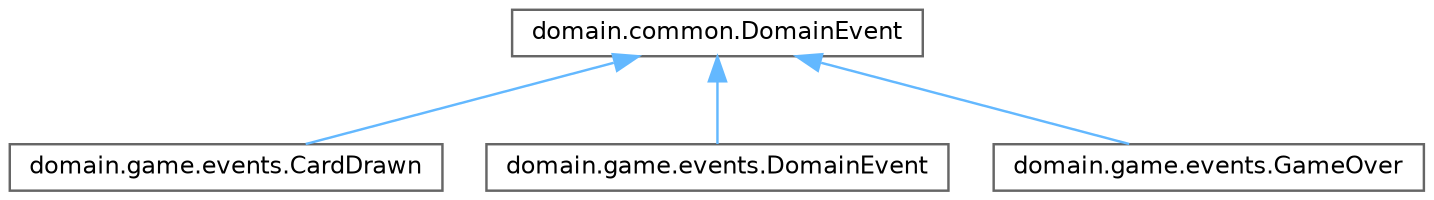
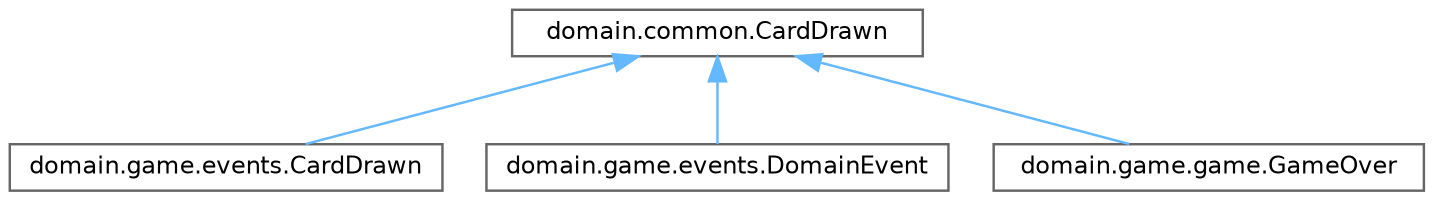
node "domain.common.DomainEvent": label "domain.common.DomainEvent" -> "domain.common.CardDrawn"
node "domain.game.events.GameOver": label "domain.game.events.GameOver" -> "domain.game.game.GameOver"
